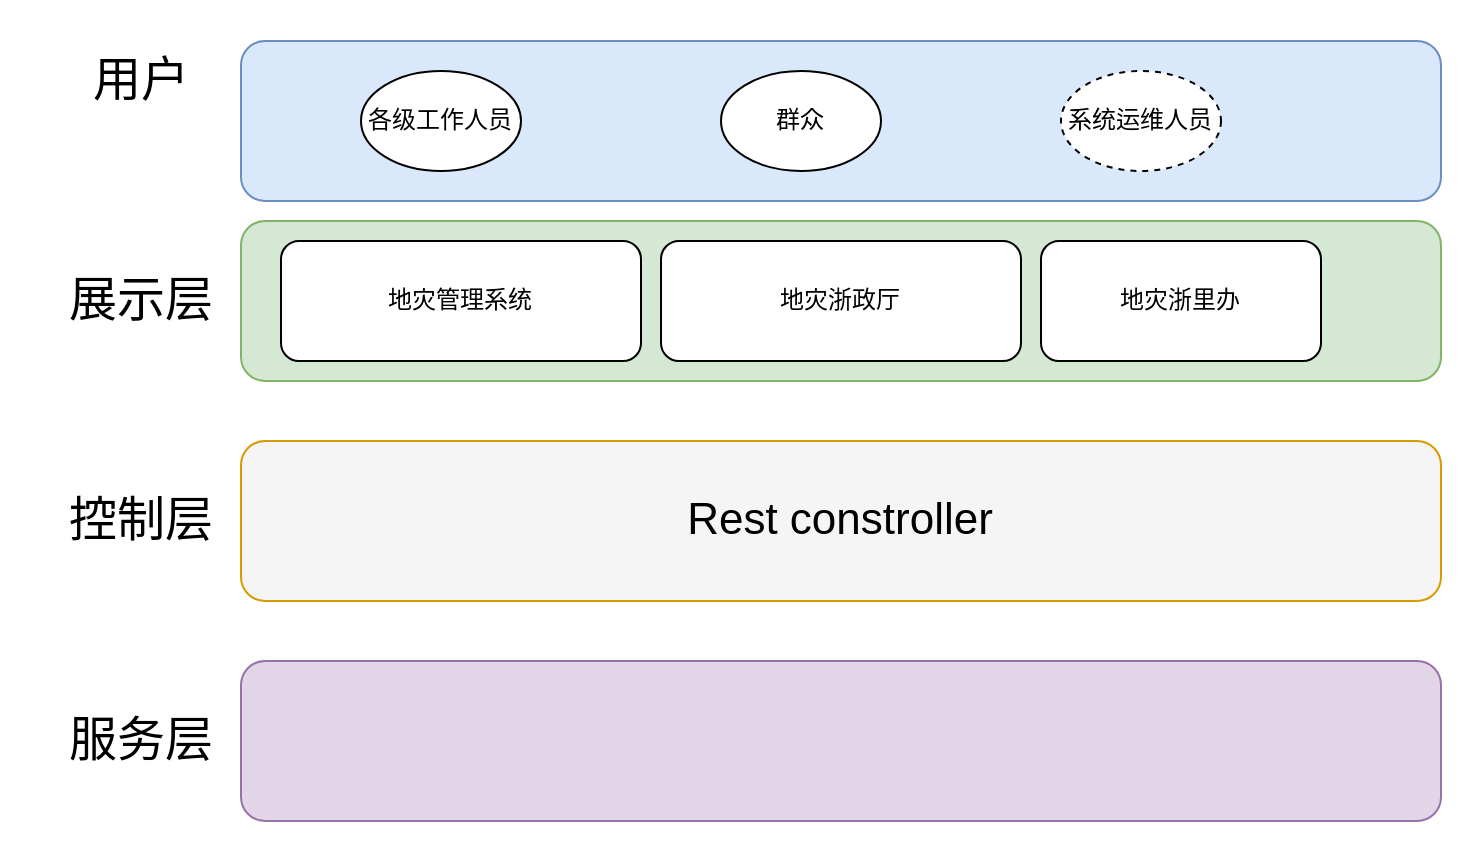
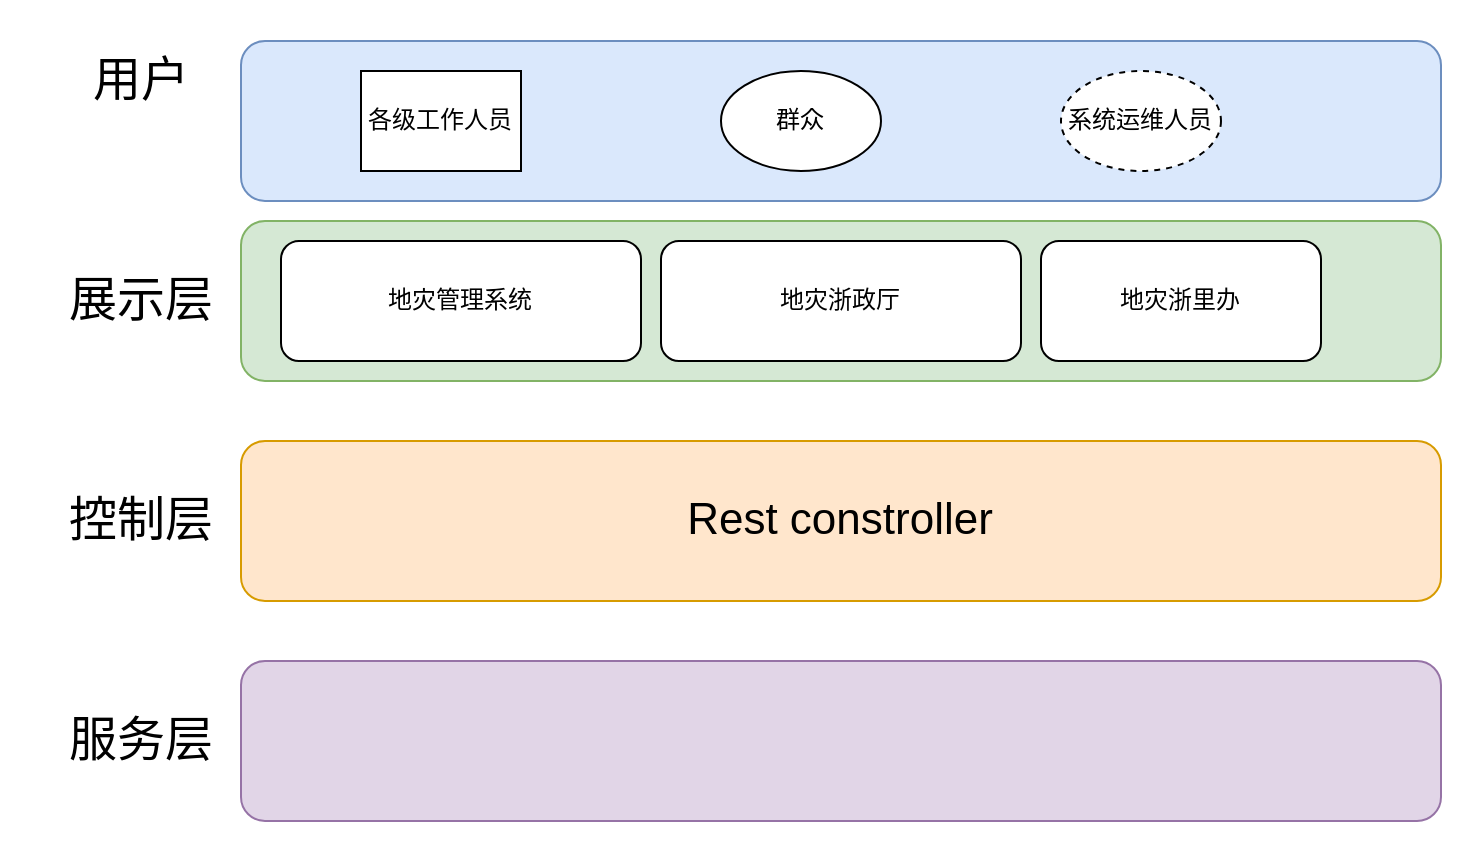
node "各级工作人员": shape ellipse -> rectangle
node "Rest constroller": fillcolor #f5f5f5 -> #ffe6cc
